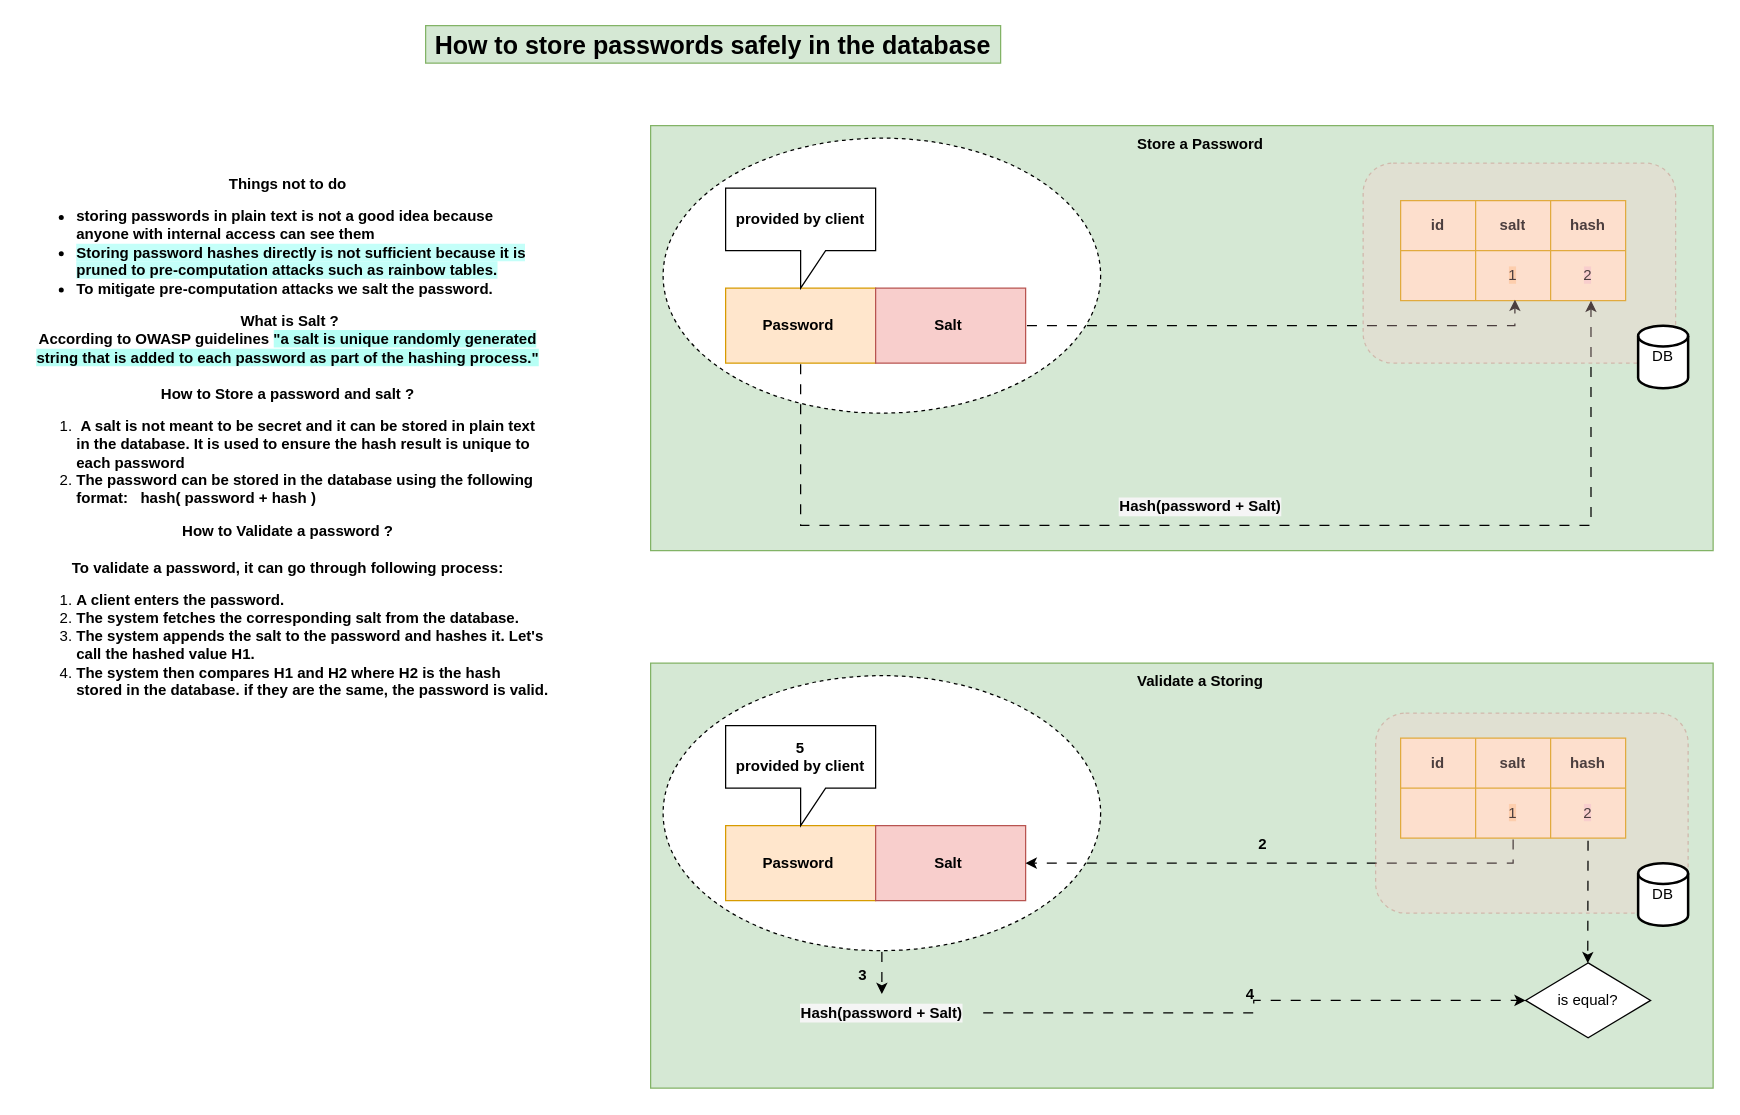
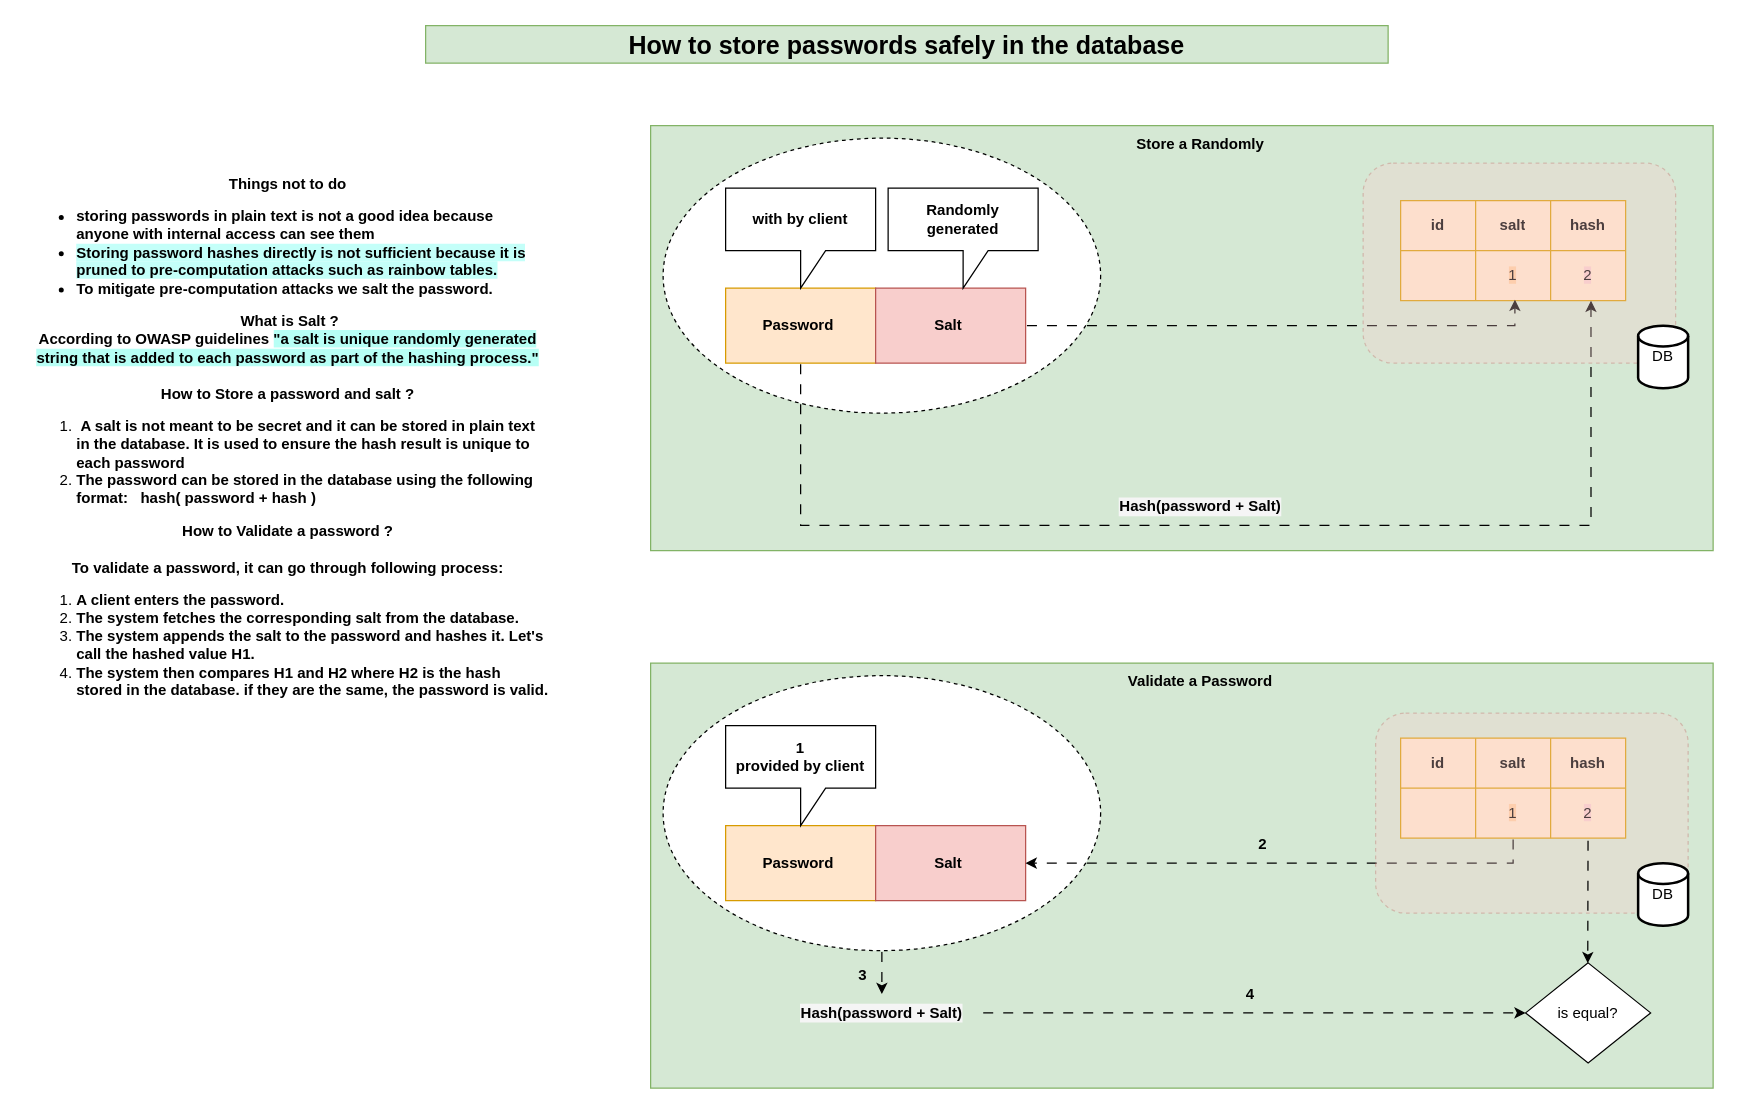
node "How to store passwords safely in the database": size 575x38 -> 963x38
node "Store a Password": label "Store a Password" -> "Store a Randomly"
node "provided by client": label "provided by client" -> "with by client"
node "Randomly generated": added
node "Validate a Storing": label "Validate a Storing" -> "Validate a Password"
node "5 provided by client": label "5 provided by client" -> "1 provided by client"
node "is equal?": size 125x75 -> 125x100
